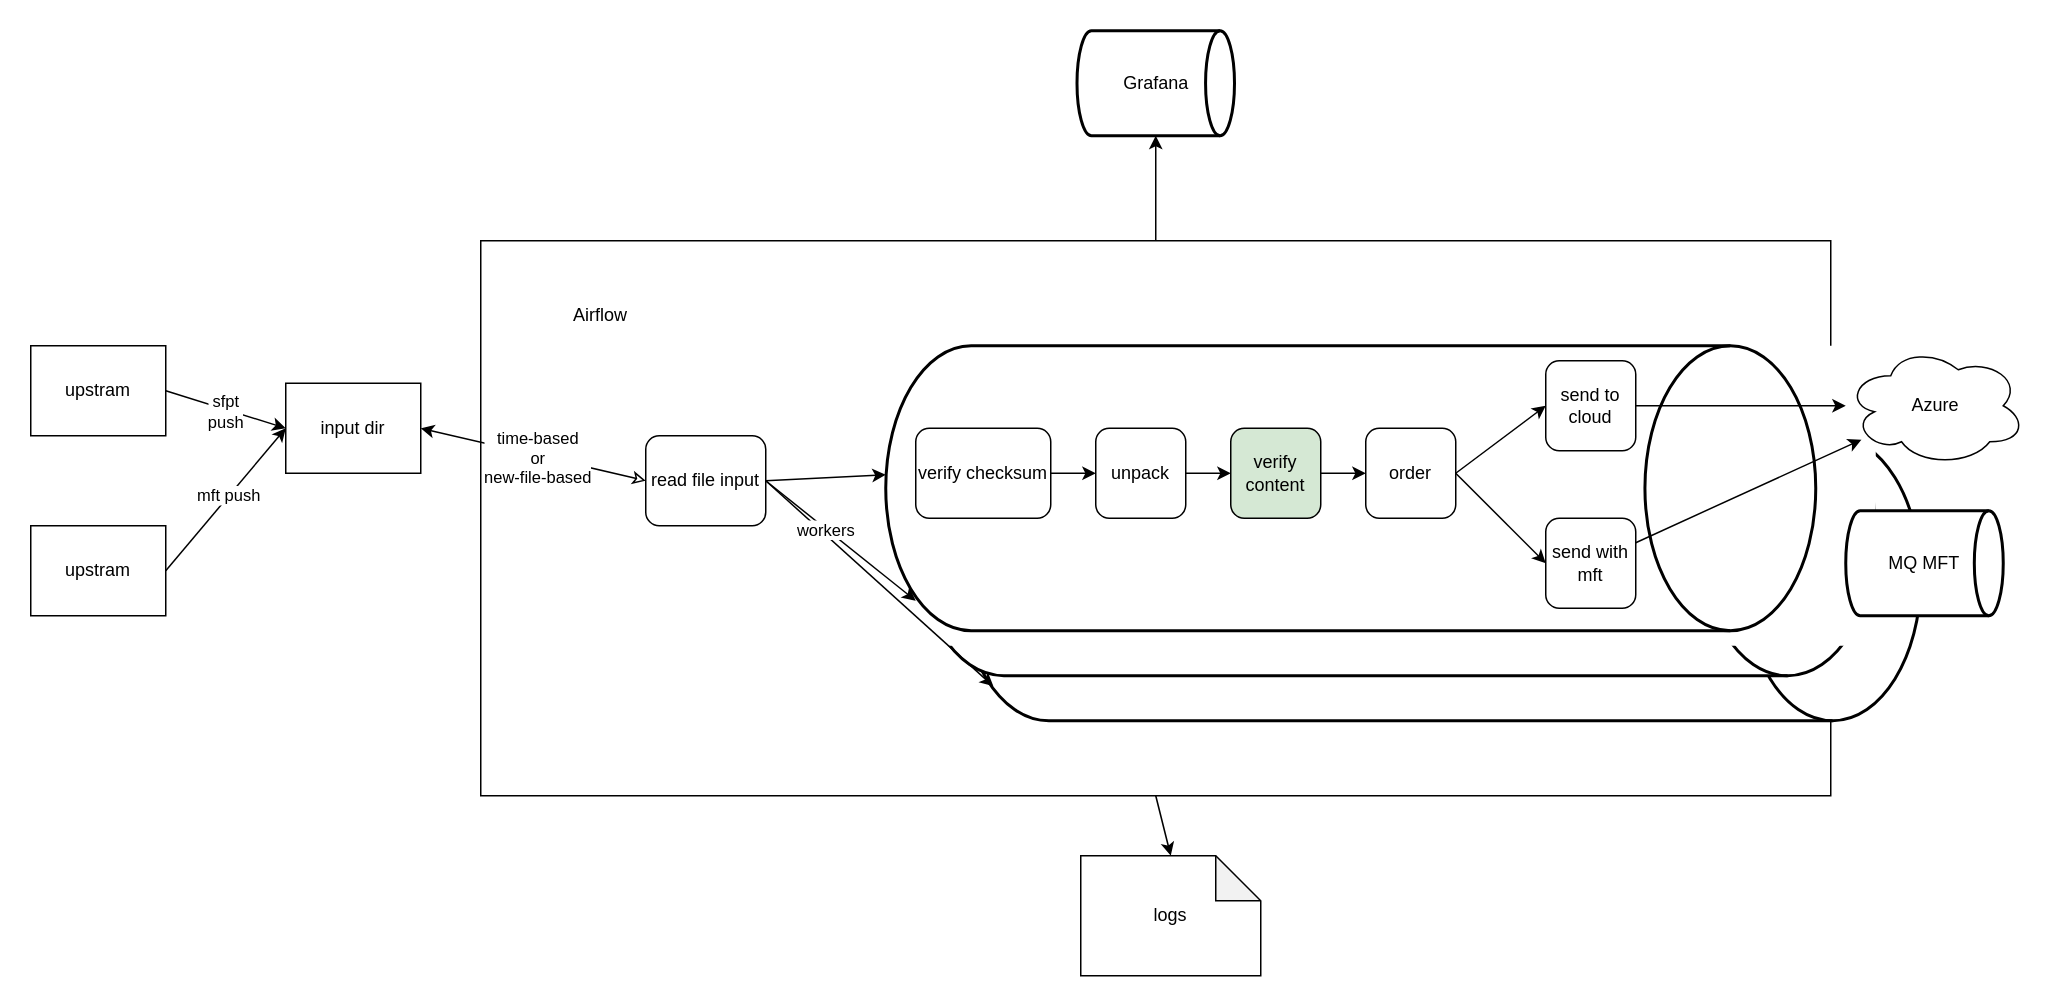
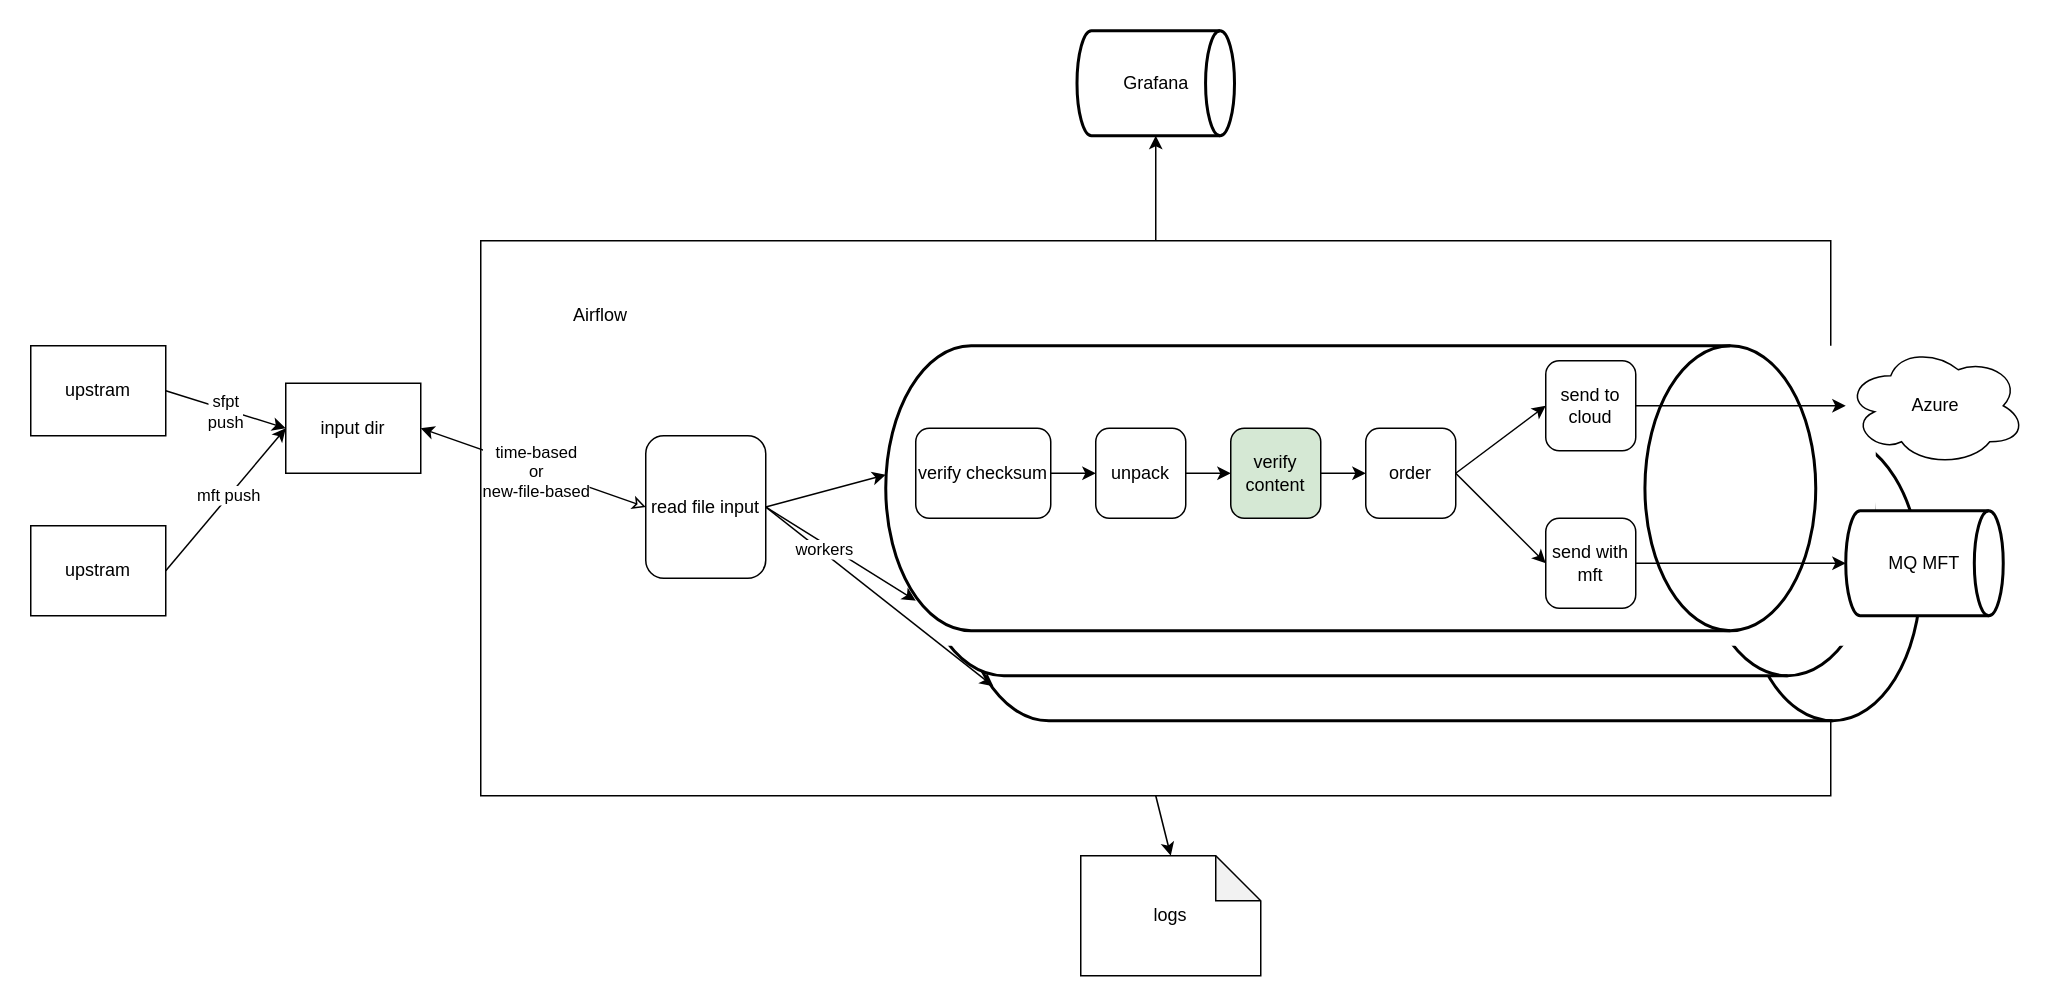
node "read file input": size 120x90 -> 120x143
edge "send with mft" -> "Azure": now "send with mft" -> "MQ MFT"
